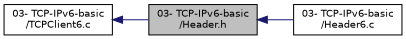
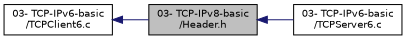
node "03- TCP-IPv6-basic /Header.h": label "03- TCP-IPv6-basic /Header.h" -> "03- TCP-IPv8-basic /Header.h"
node "03- TCP-IPv6-basic /Header6.c": label "03- TCP-IPv6-basic /Header6.c" -> "03- TCP-IPv6-basic /TCPServer6.c"
